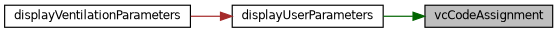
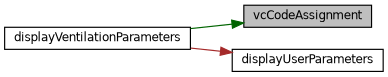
edge "displayUserParameters" -> "vcCodeAssignment": now "displayVentilationParameters" -> "vcCodeAssignment"
